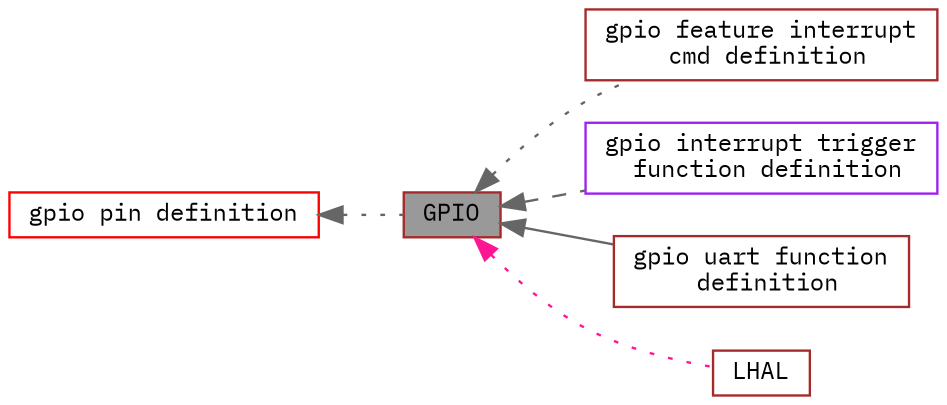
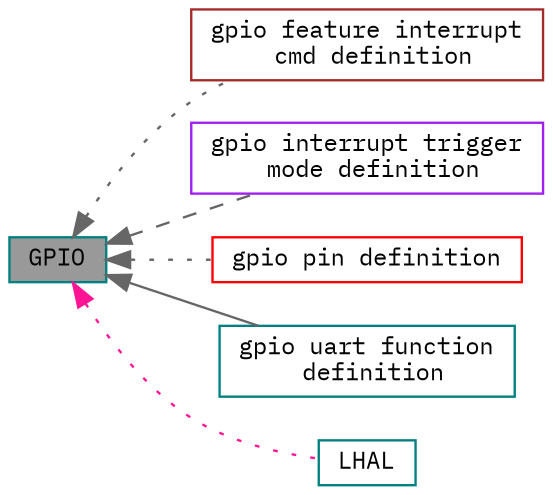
node "gpio interrupt trigger function definition": label "gpio interrupt trigger function definition" -> "gpio interrupt trigger mode definition"
edge "GPIO" -> "gpio pin definition": reversed
node "GPIO": color brown -> teal
node "gpio uart function definition": color brown -> teal
node "LHAL": color brown -> teal
